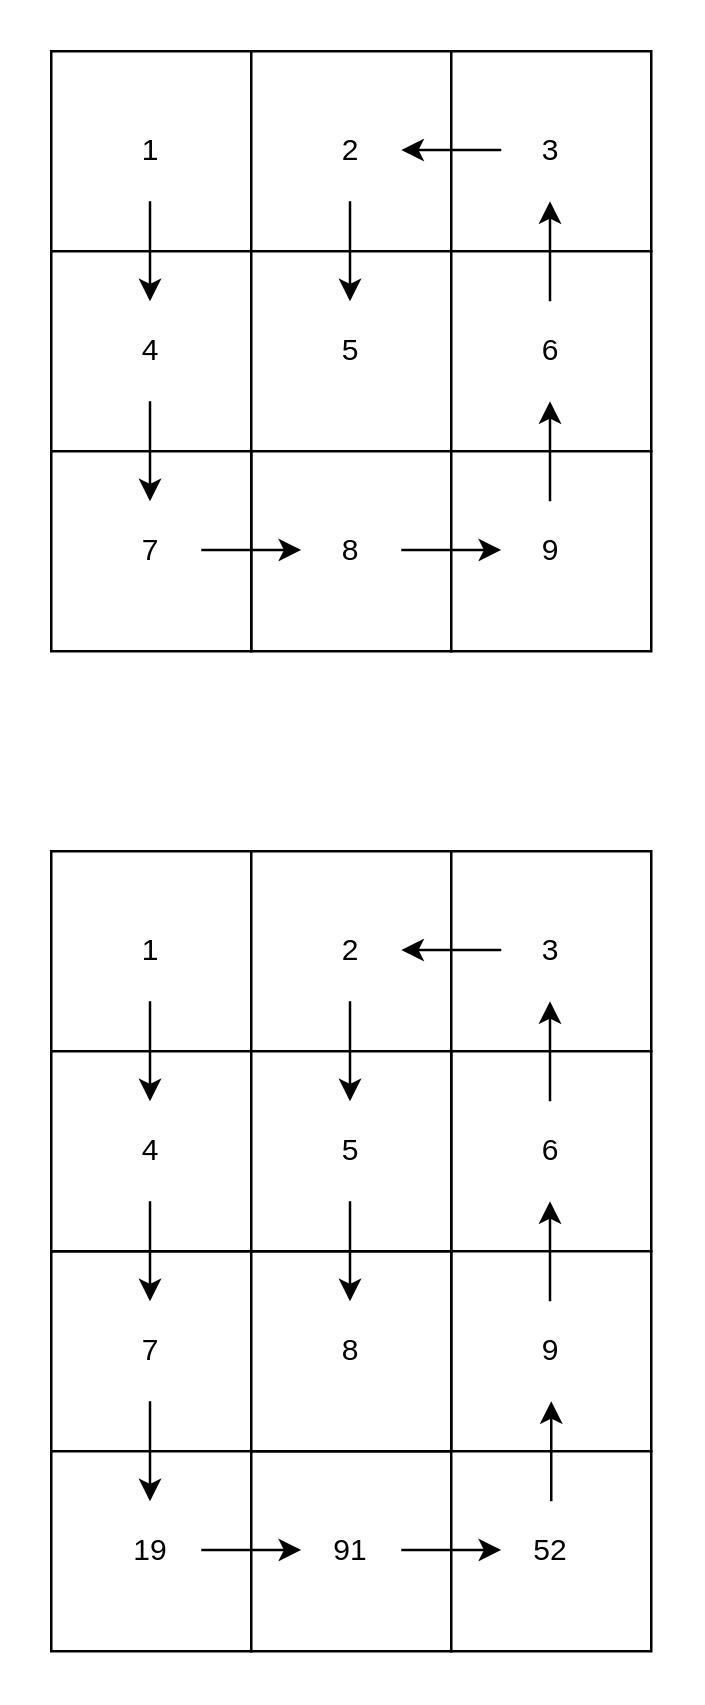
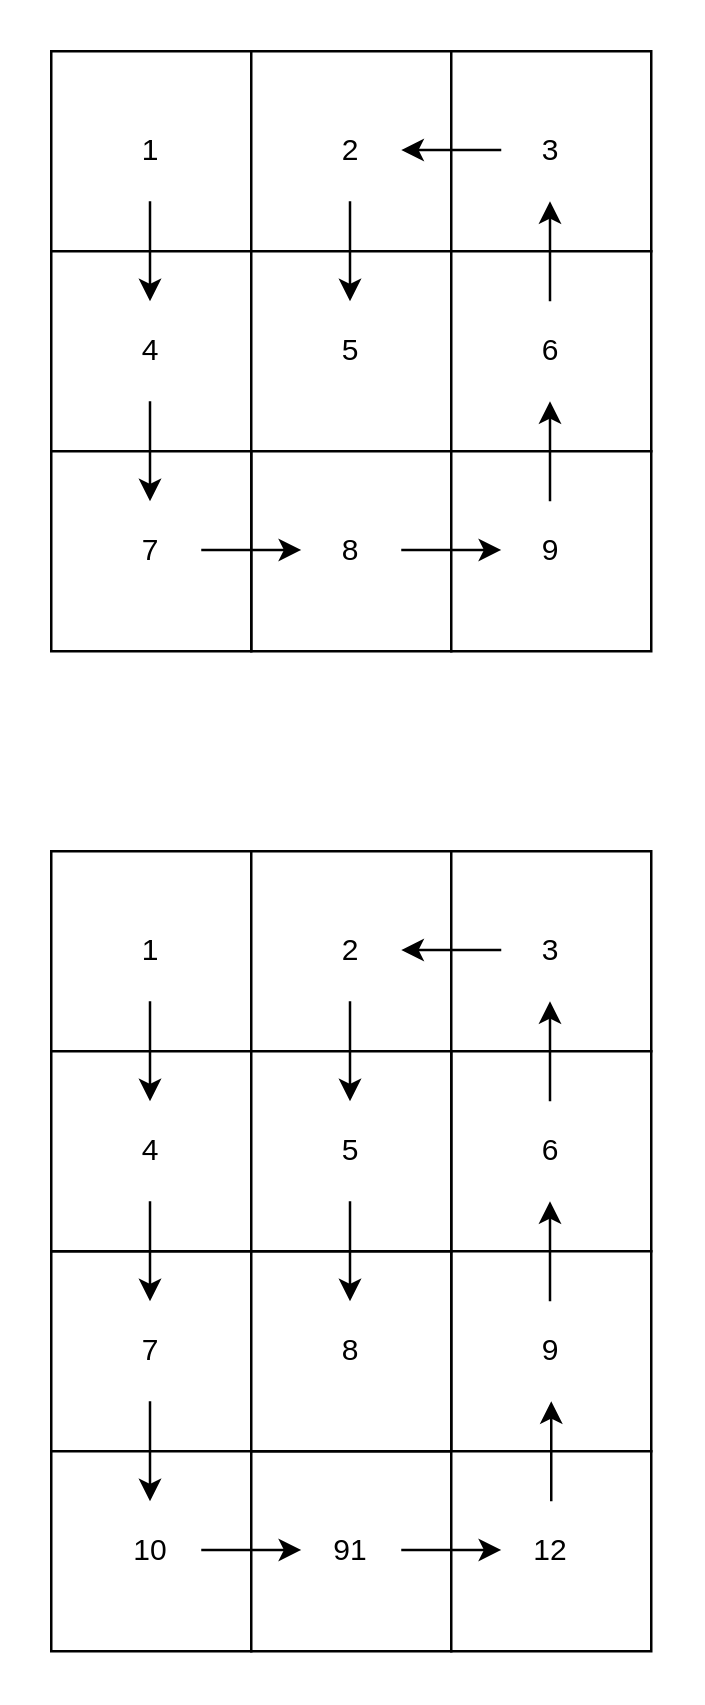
node "19": label "19" -> "10"
node "52": label "52" -> "12"
